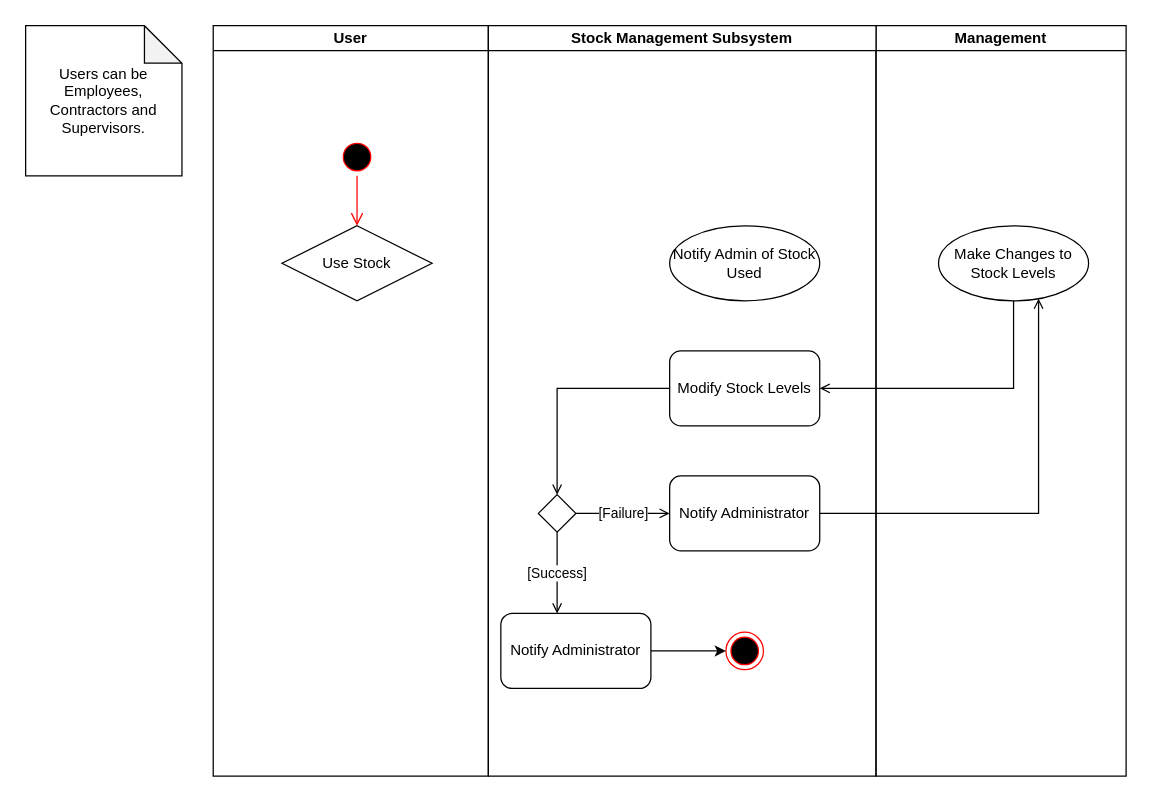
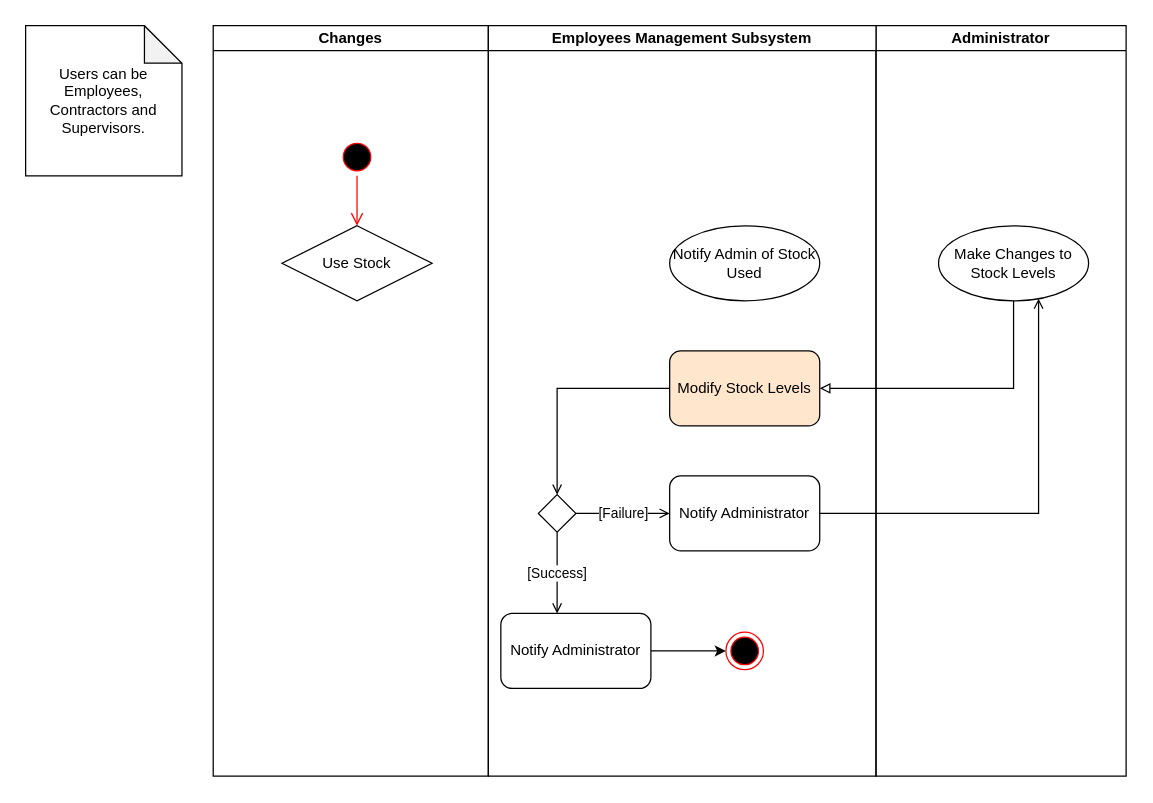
node "User": label "User" -> "Changes"
node "Stock Management Subsystem": label "Stock Management Subsystem" -> "Employees Management Subsystem"
node "Management": label "Management" -> "Administrator"
node "Modify Stock Levels": fillcolor #ffffff -> #ffe6cc
edge "Make Changes to Stock Levels" -> "Modify Stock Levels": arrowhead open -> block
